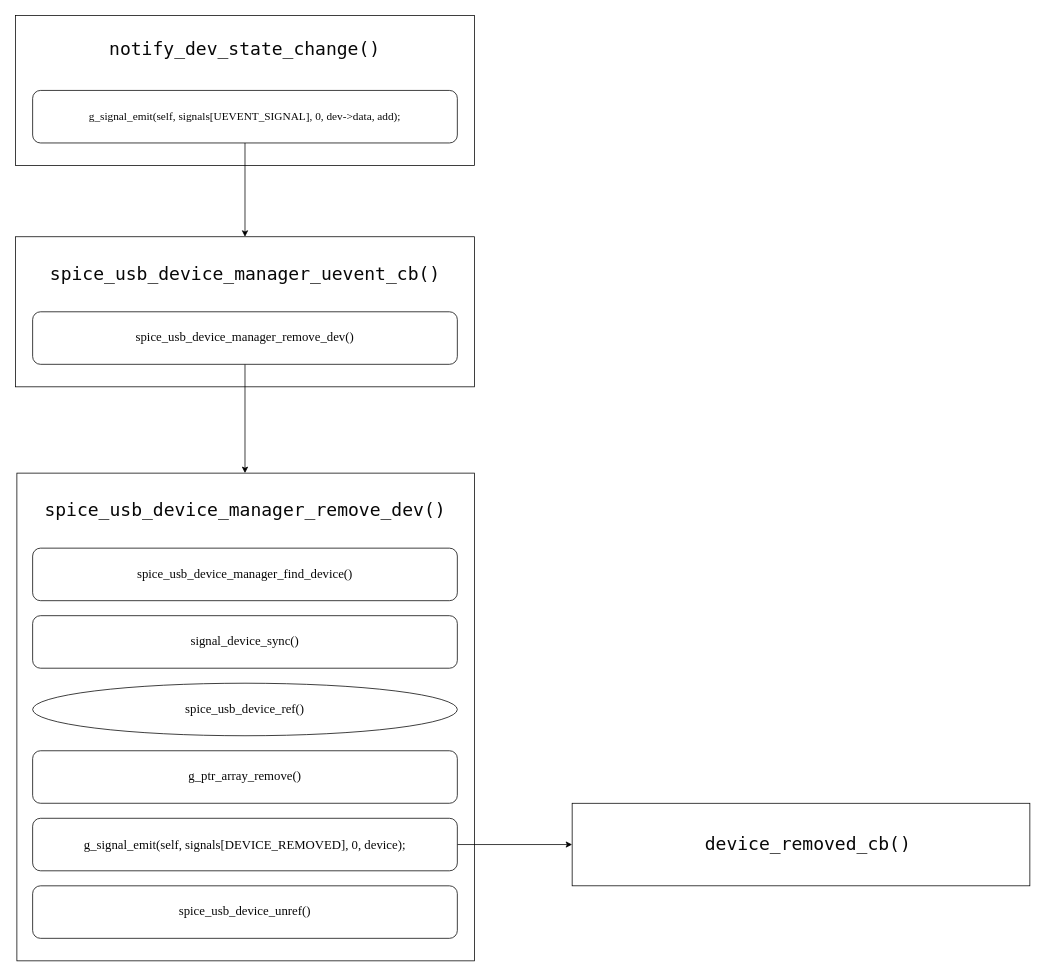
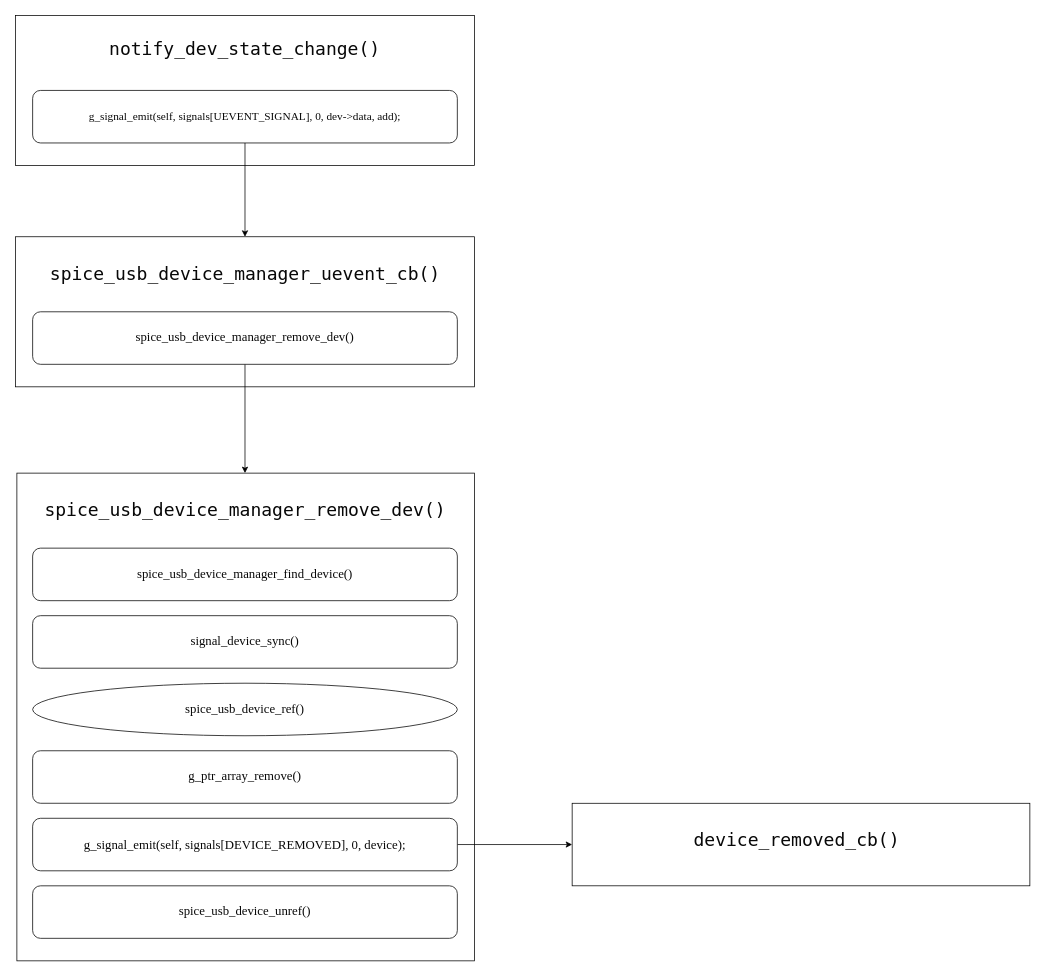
node "device_removed_cb()": moved (807, 844) -> (796, 840)
